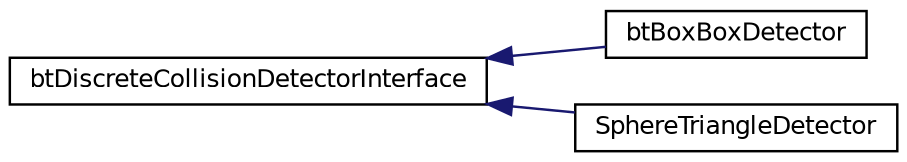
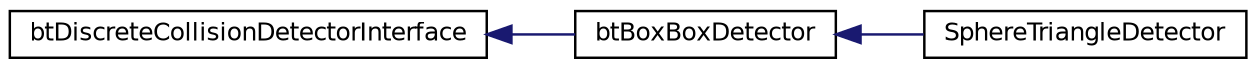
edge "SphereTriangleDetector" -> "btDiscreteCollisionDetectorInterface": now "SphereTriangleDetector" -> "btBoxBoxDetector"
